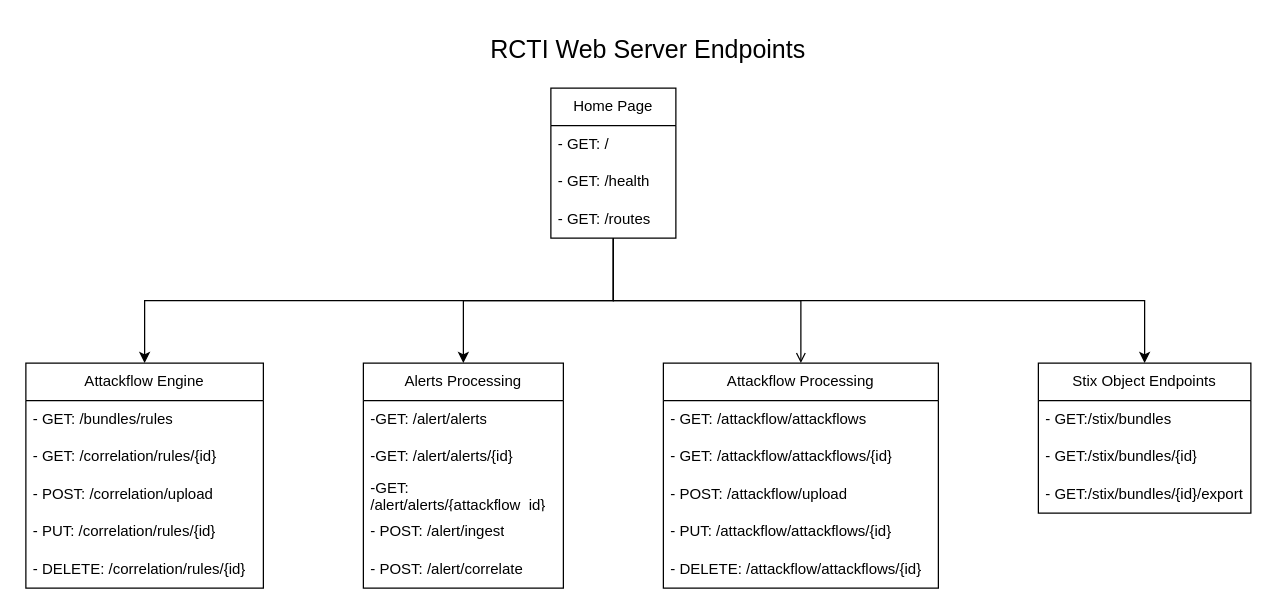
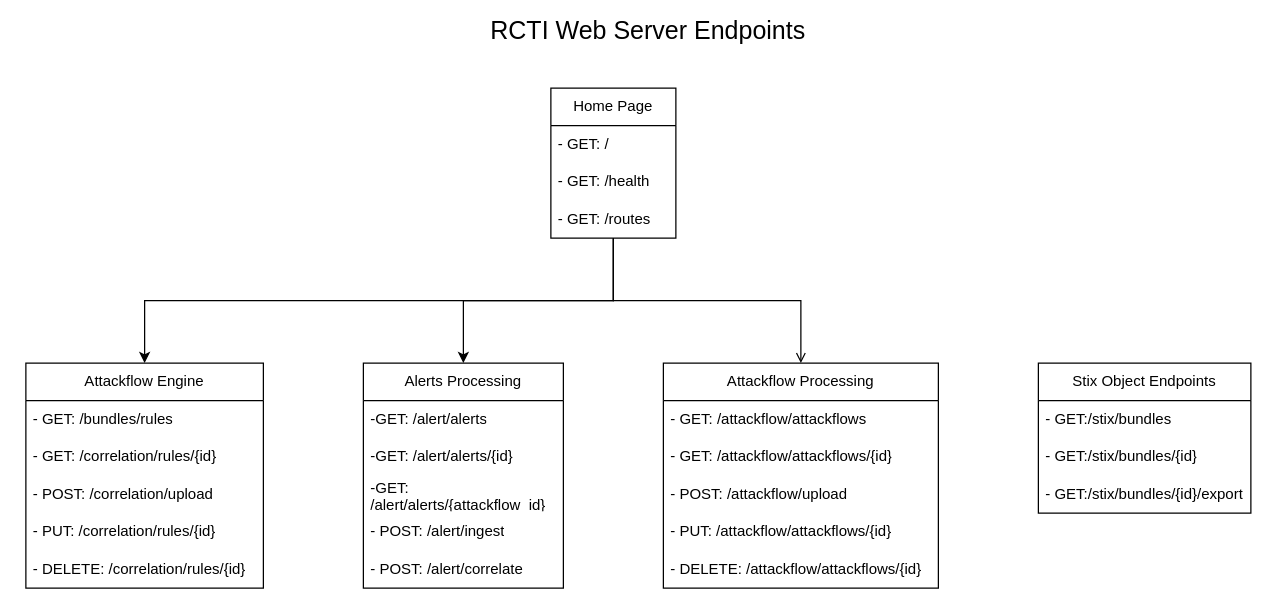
node "RCTI Web Server Endpoints": moved (651, 57) -> (651, 38)
edge "Home Page" -> "Stix Object Endpoints": removed
